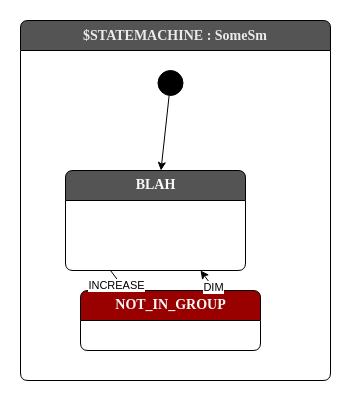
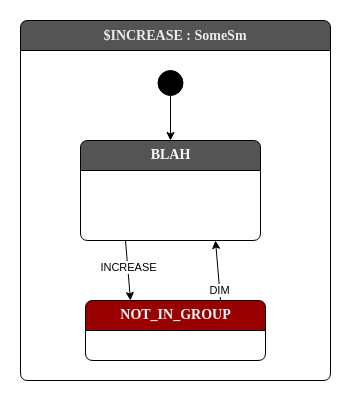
node "$STATEMACHINE : SomeSm": label "$STATEMACHINE : SomeSm" -> "$INCREASE : SomeSm"
node "BLAH": moved (156, 221) -> (171, 191)
node "NOT_IN_GROUP": moved (171, 321) -> (176, 331)
